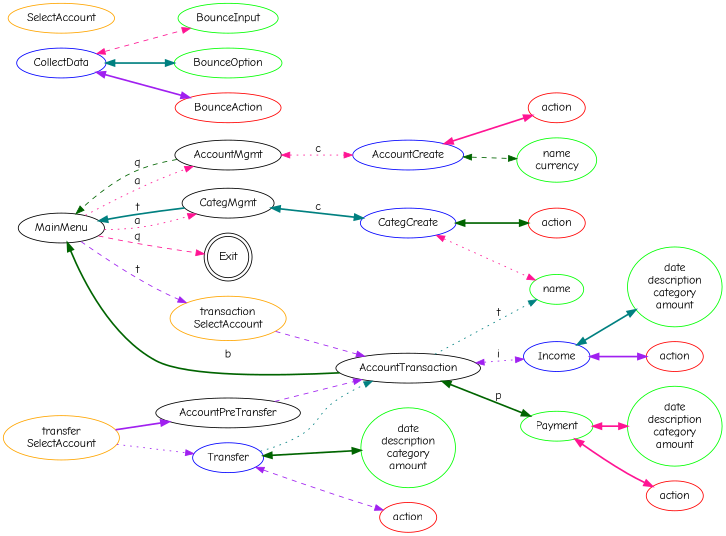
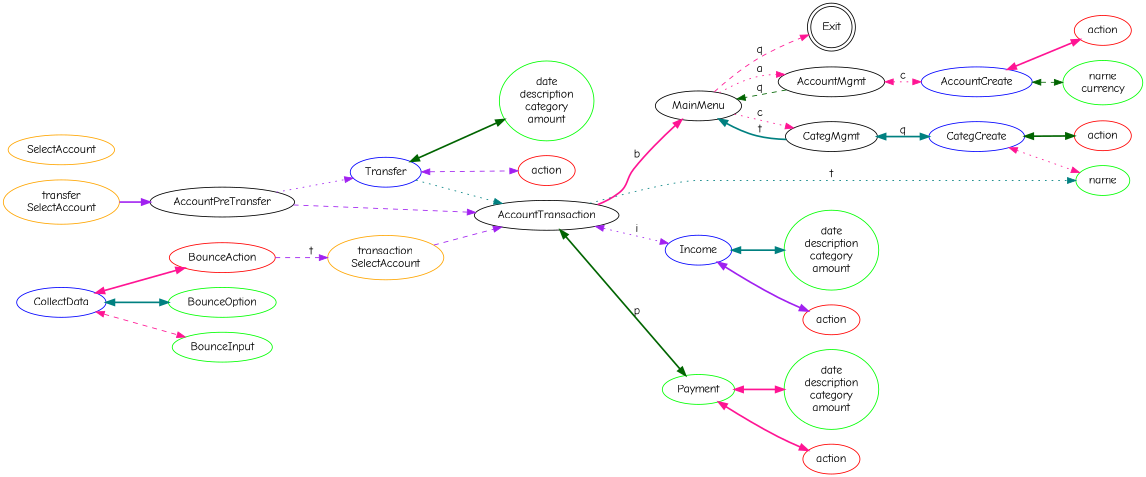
edge "CollectData" -- "BounceAction": color purple -> deeppink
edge "CategMgmt" -- "CategCreate": label "c" -> "q"
edge "MainMenu" -> "CategMgmt": label "a" -> "c"
edge "MainMenu" -> "transaction SelectAccount": now "BounceAction" -> "transaction SelectAccount"
edge "AccountTransaction" -> "MainMenu": color darkgreen -> deeppink
edge "transfer SelectAccount" -> "Transfer": now "AccountPreTransfer" -> "Transfer"
